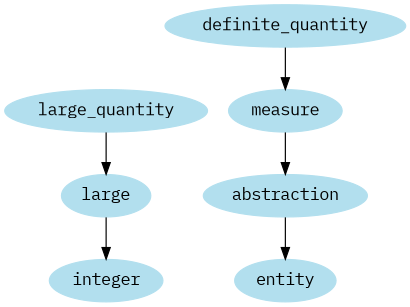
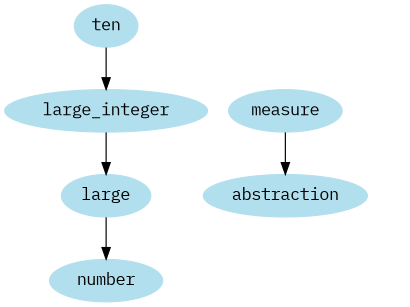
node "ten": added
node "definite_quantity": removed
node "large_quantity": label "large_quantity" -> "large_integer"
node "integer": label "integer" -> "number"
node "entity": removed
